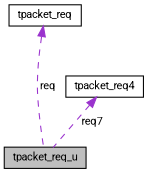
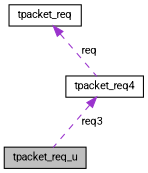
edge "tpacket_req_u" -> "tpacket_req": now "tpacket_req4" -> "tpacket_req"
edge "tpacket_req_u" -> "tpacket_req4": label " req7" -> " req3"
